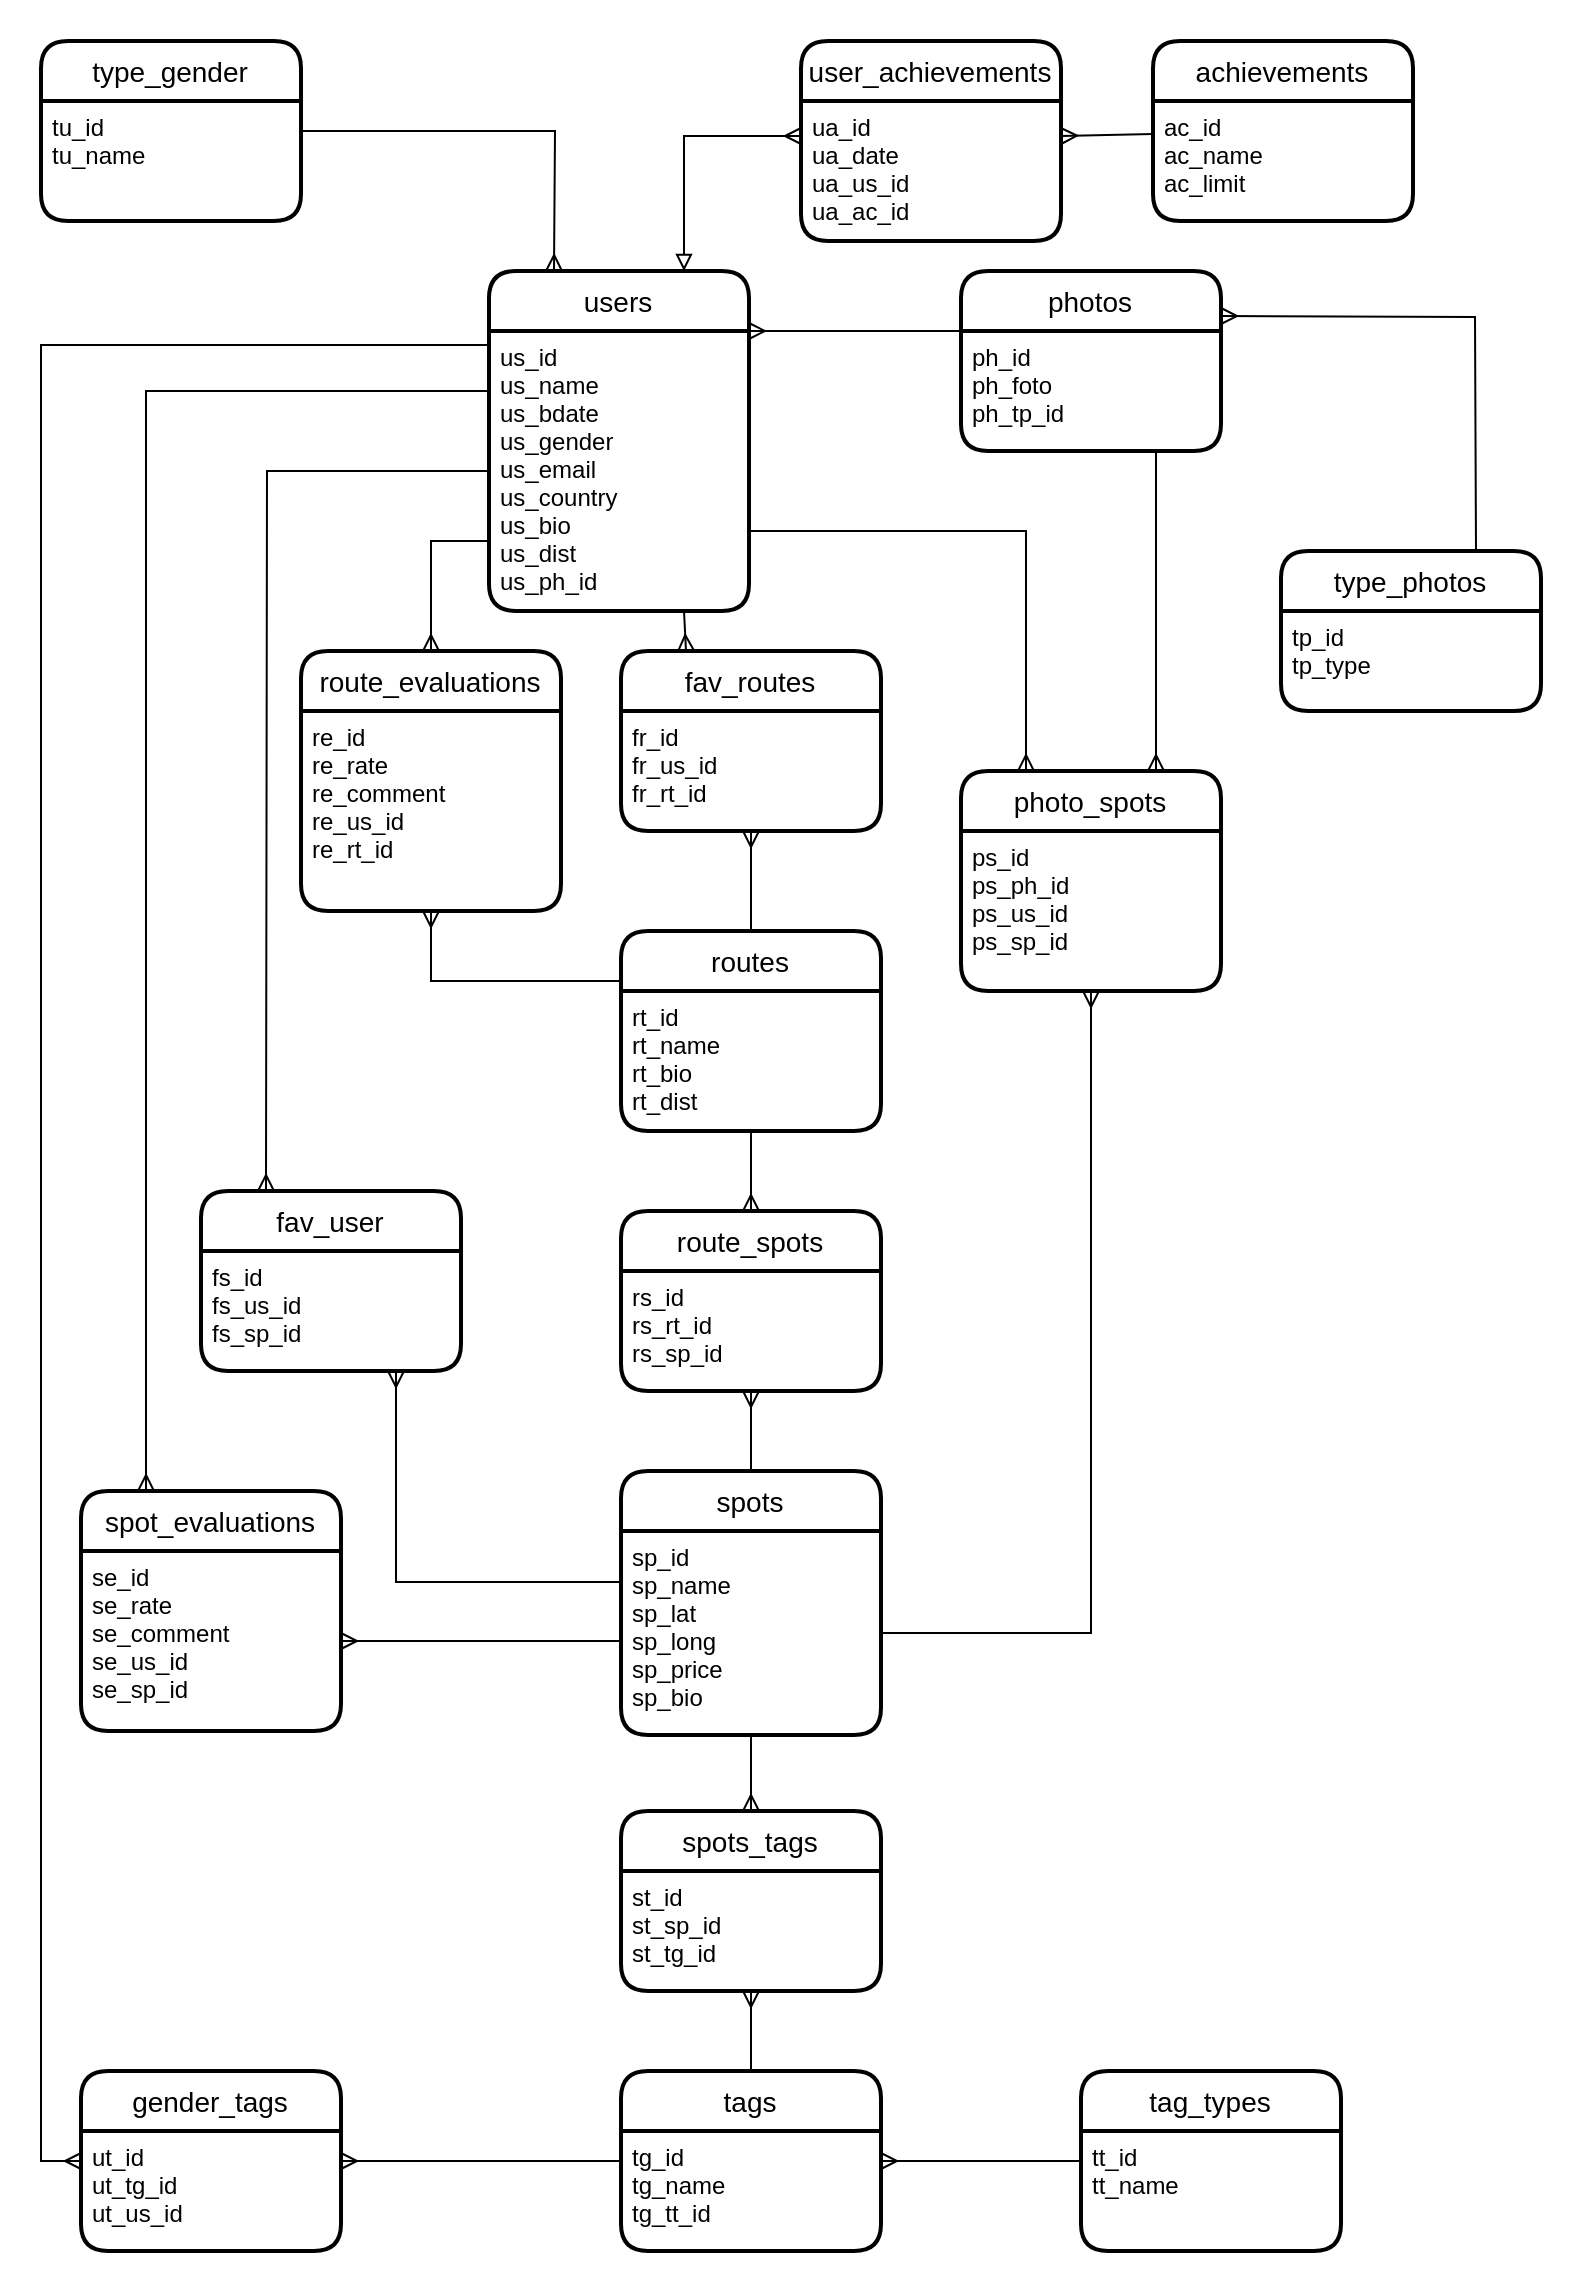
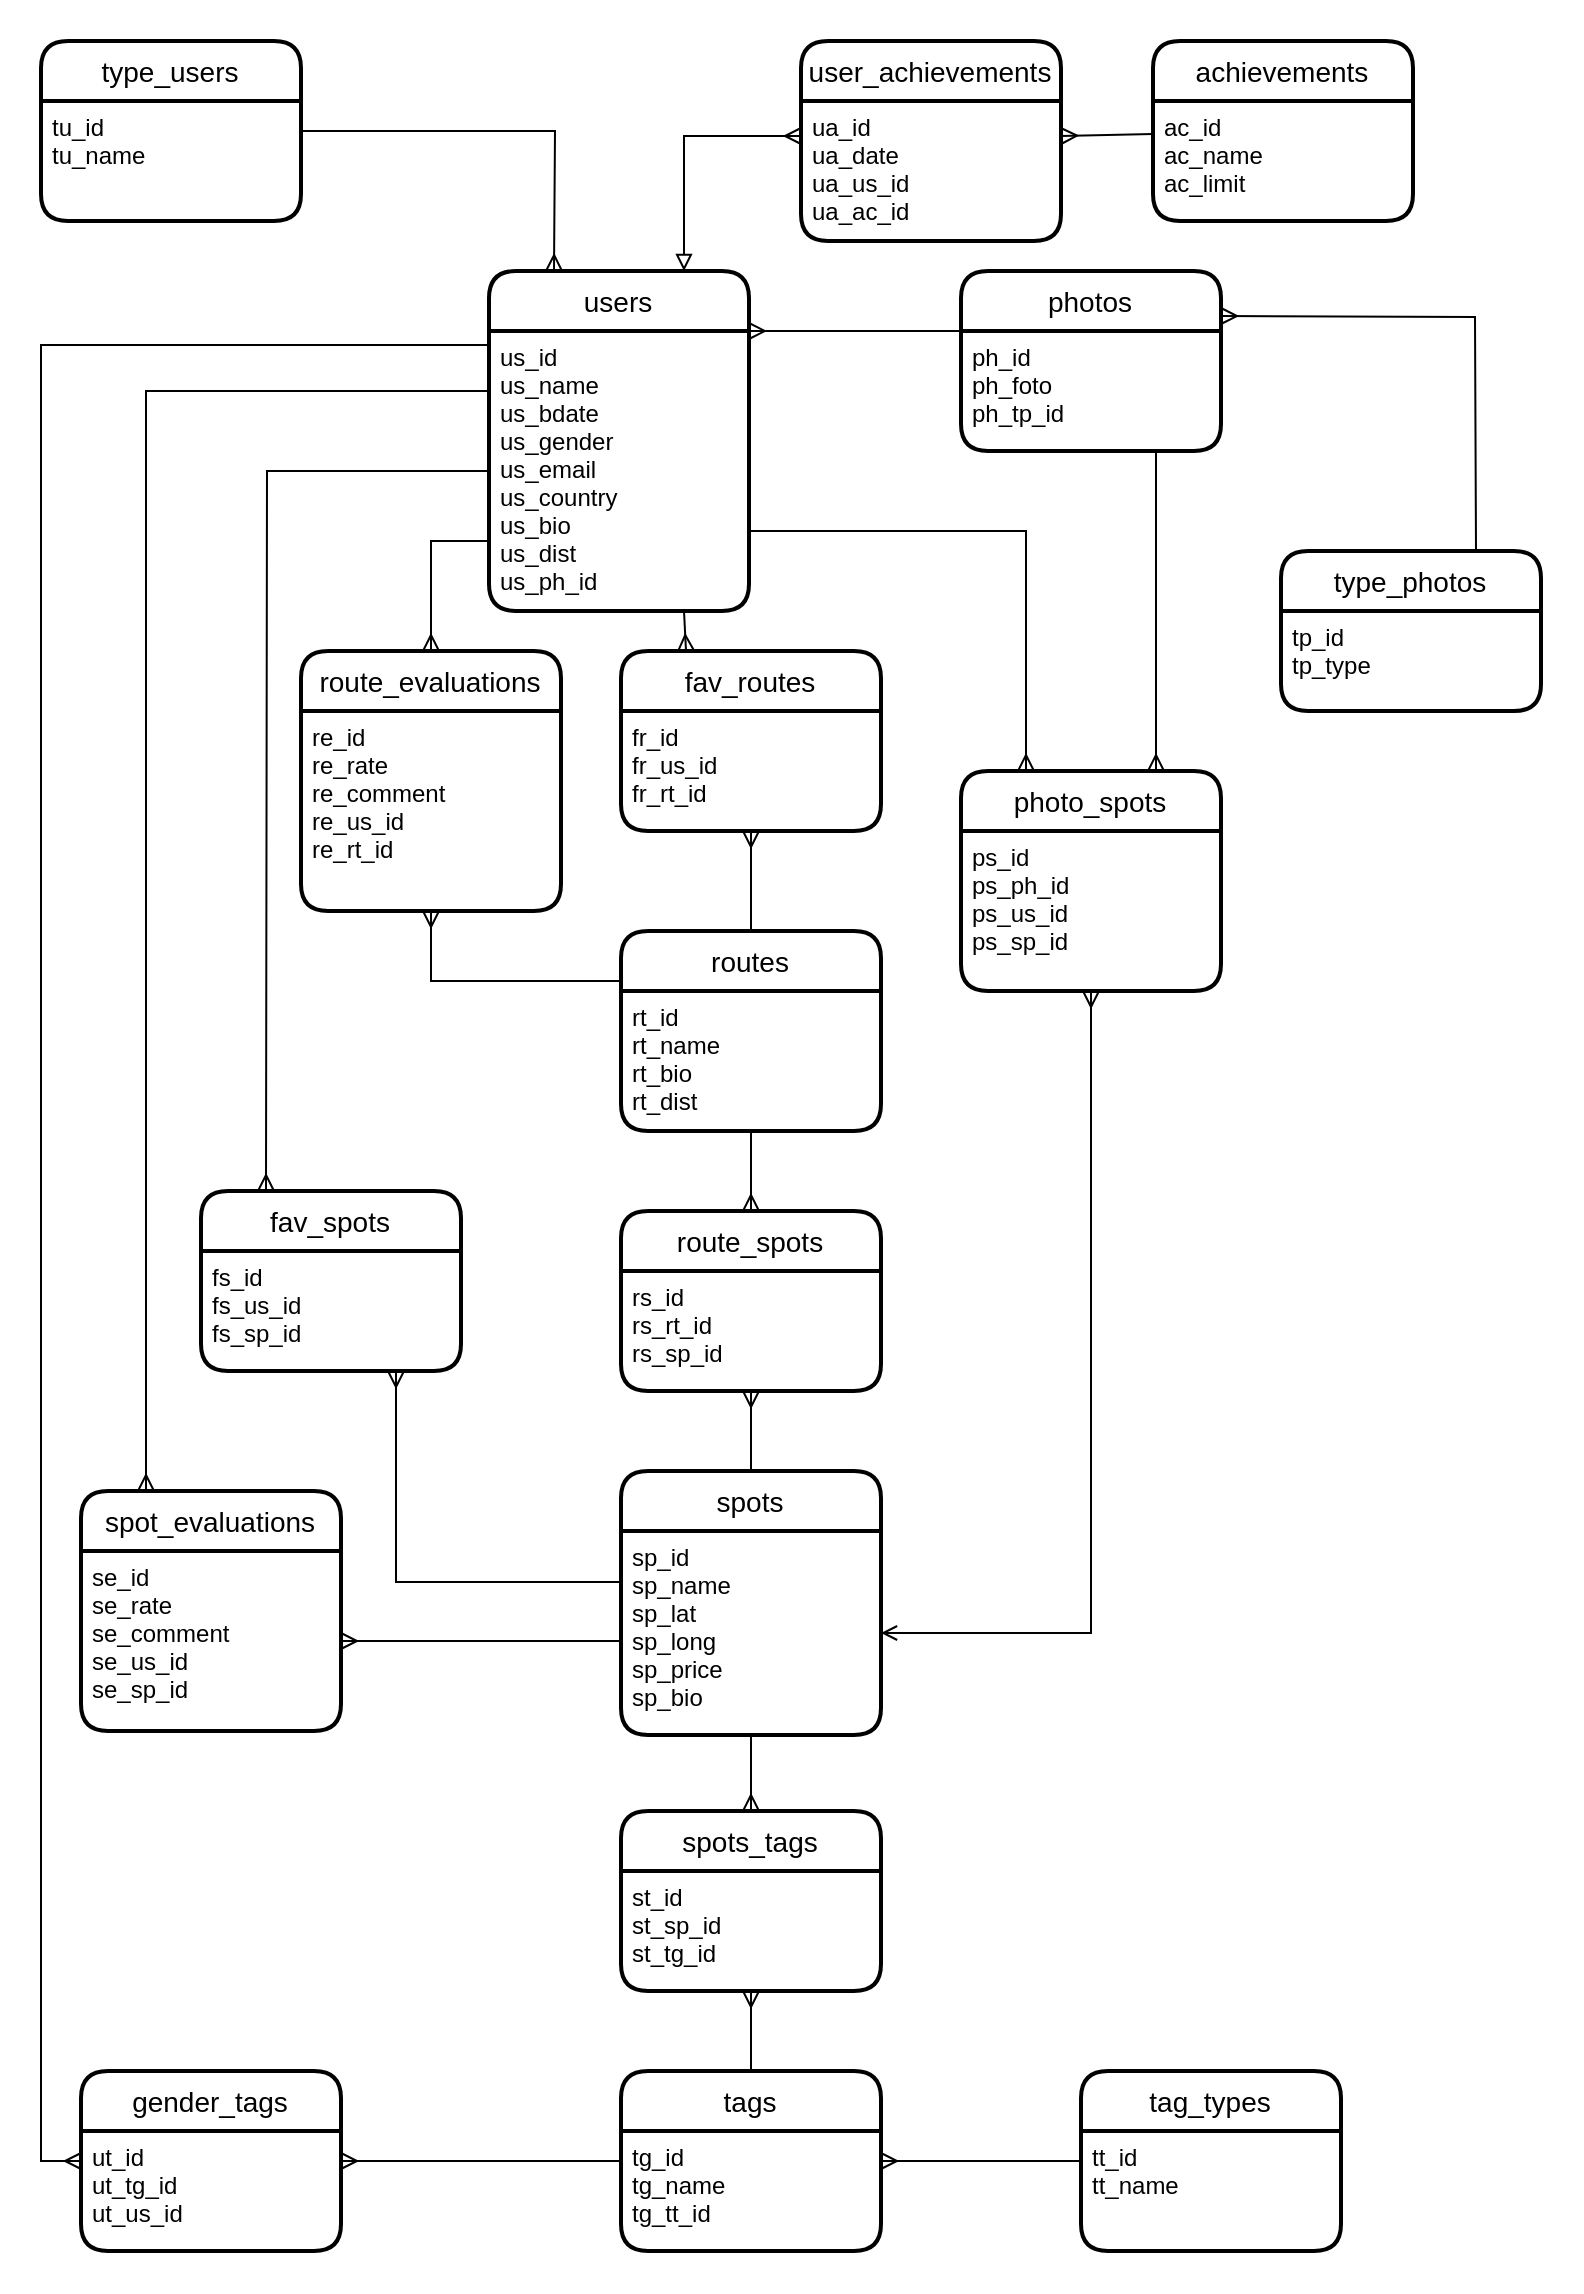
node "type_gender": label "type_gender" -> "type_users"
node "fav_user": label "fav_user" -> "fav_spots"
edge "sp_id sp_name sp_lat sp_long sp_price sp_bio" -> "ps_id ps_ph_id ps_us_id ps_sp_id": arrowhead none -> open
